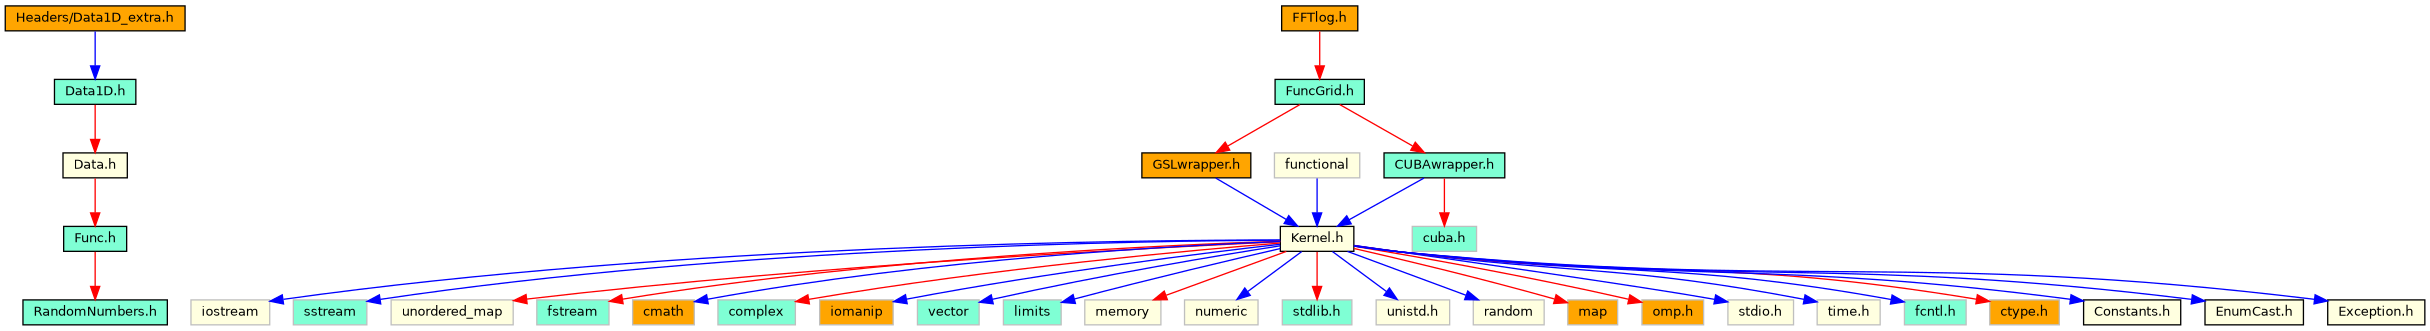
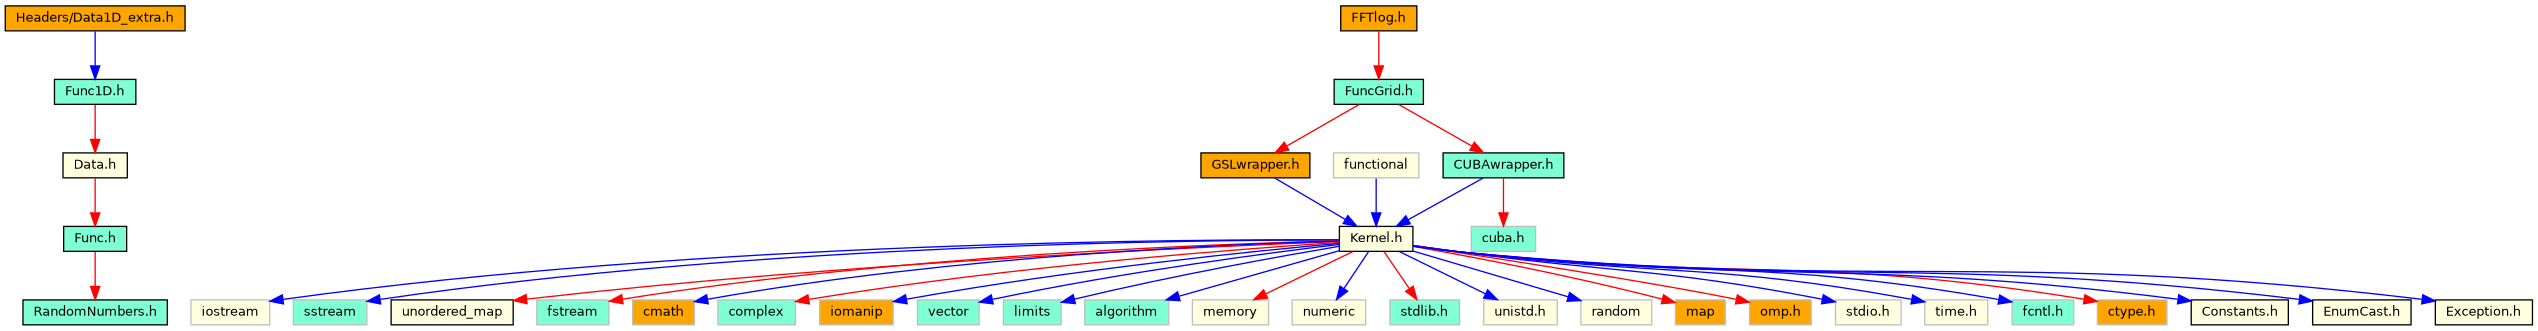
node "Data1D.h": label "Data1D.h" -> "Func1D.h"
node "unordered_map": color grey75 -> black
node "algorithm": added
